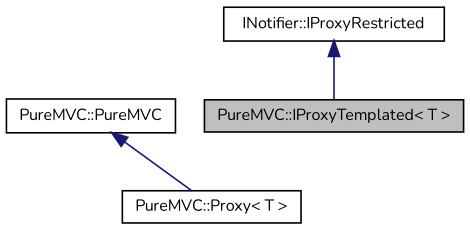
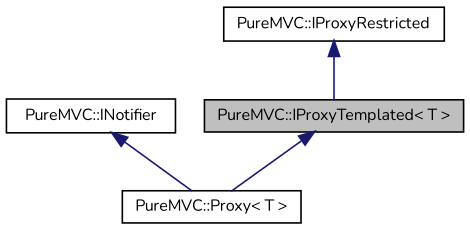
node "INotifier::IProxyRestricted": label "INotifier::IProxyRestricted" -> "PureMVC::IProxyRestricted"
node "PureMVC::PureMVC": label "PureMVC::PureMVC" -> "PureMVC::INotifier"
edge "PureMVC::Proxy< T >" -> "PureMVC::IProxyTemplated< T >": added
